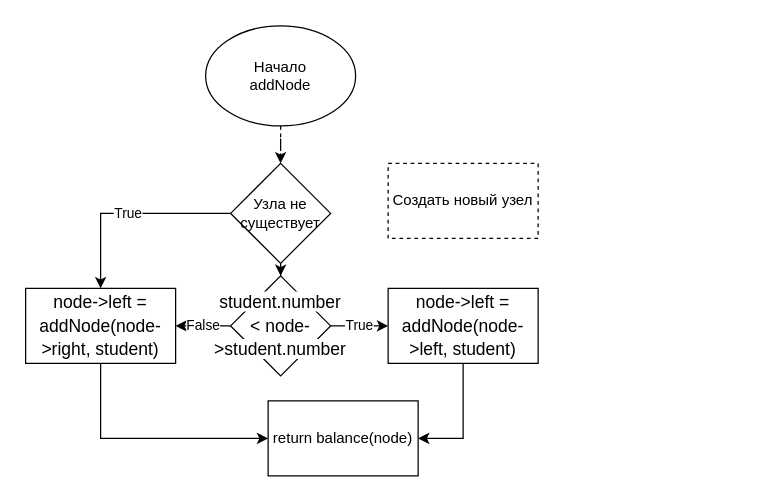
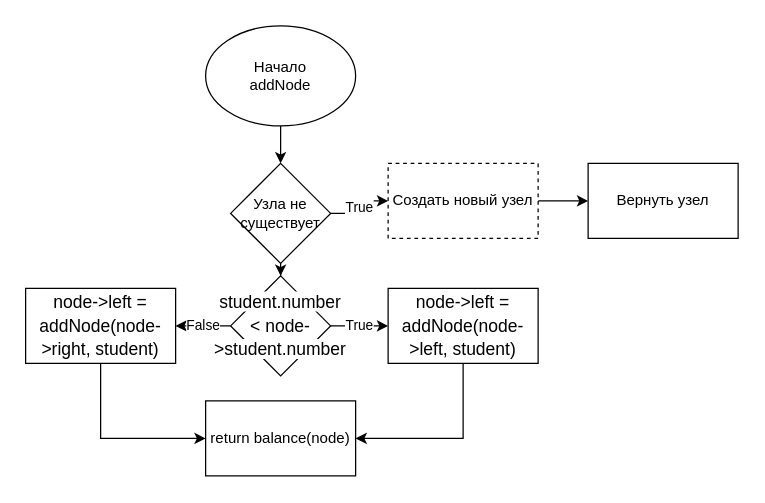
edge "Начало addNode" -> "Узла не существует": style dashed -> solid
edge "Создать новый узел" -> "Вернуть узел": added
node "Вернуть узел": added
edge "Узла не существует" -> "node->left = addNode(node->right, student)": now "Узла не существует" -> "Создать новый узел"
node "return balance(node)": moved (343, 438) -> (281, 438)
